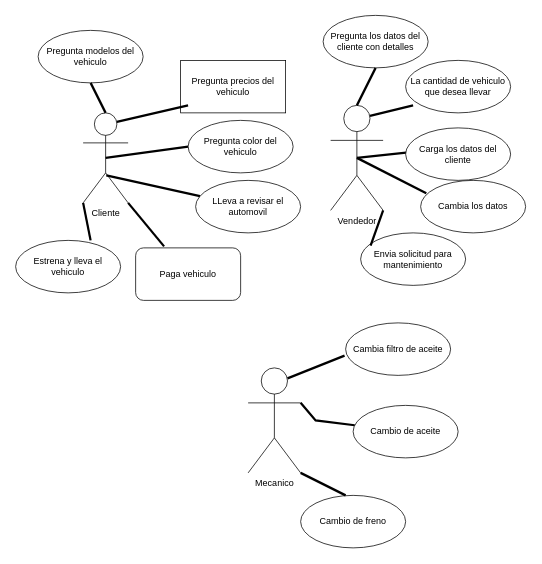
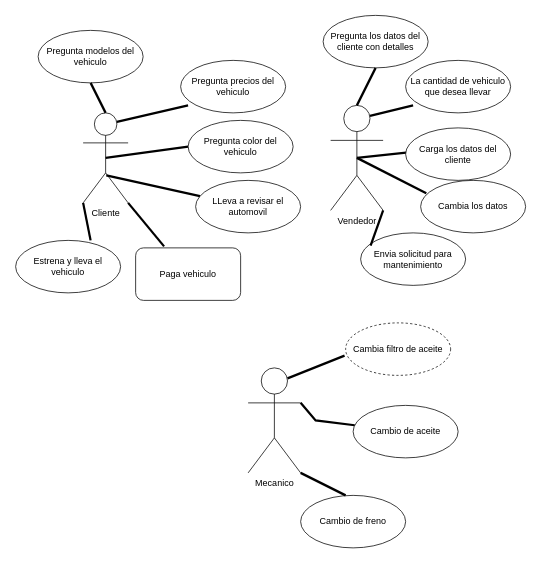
node "Pregunta precios del vehiculo": shape rectangle -> ellipse
node "Cambia filtro de aceite": style solid -> dashed
